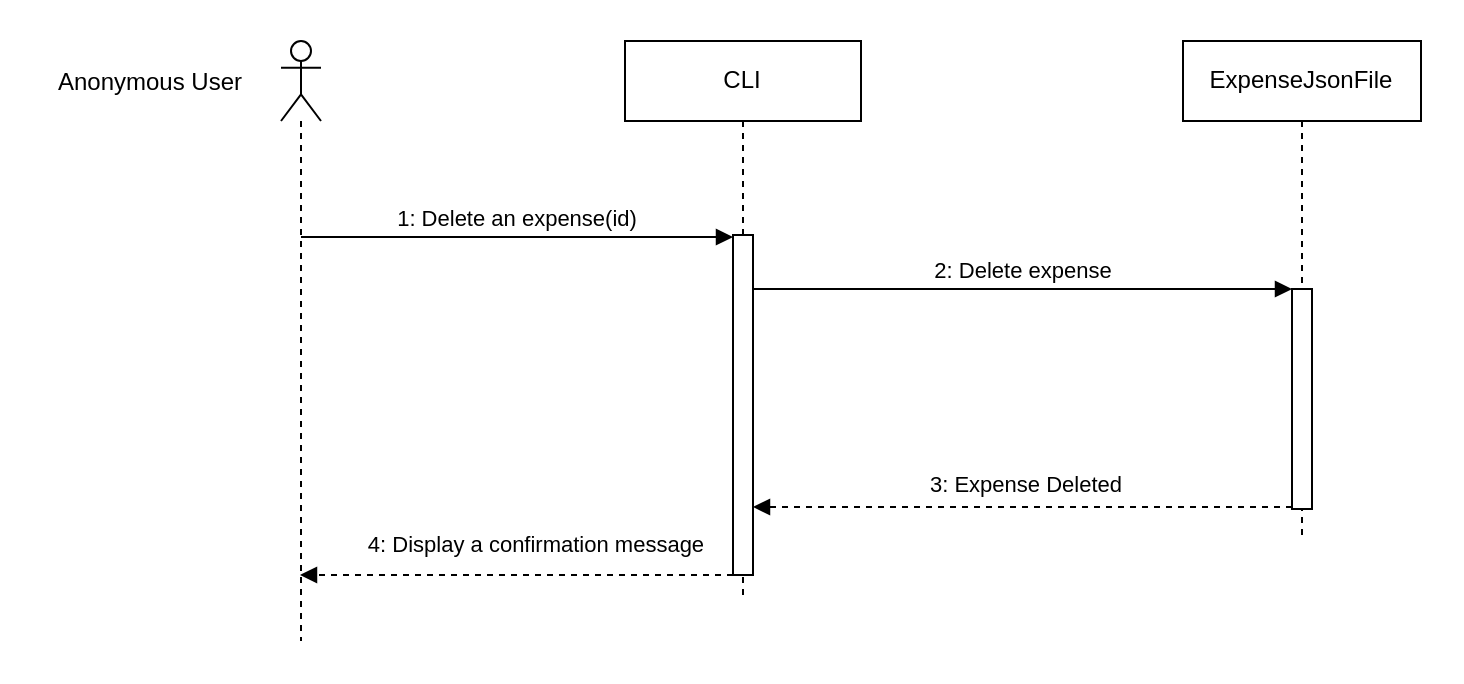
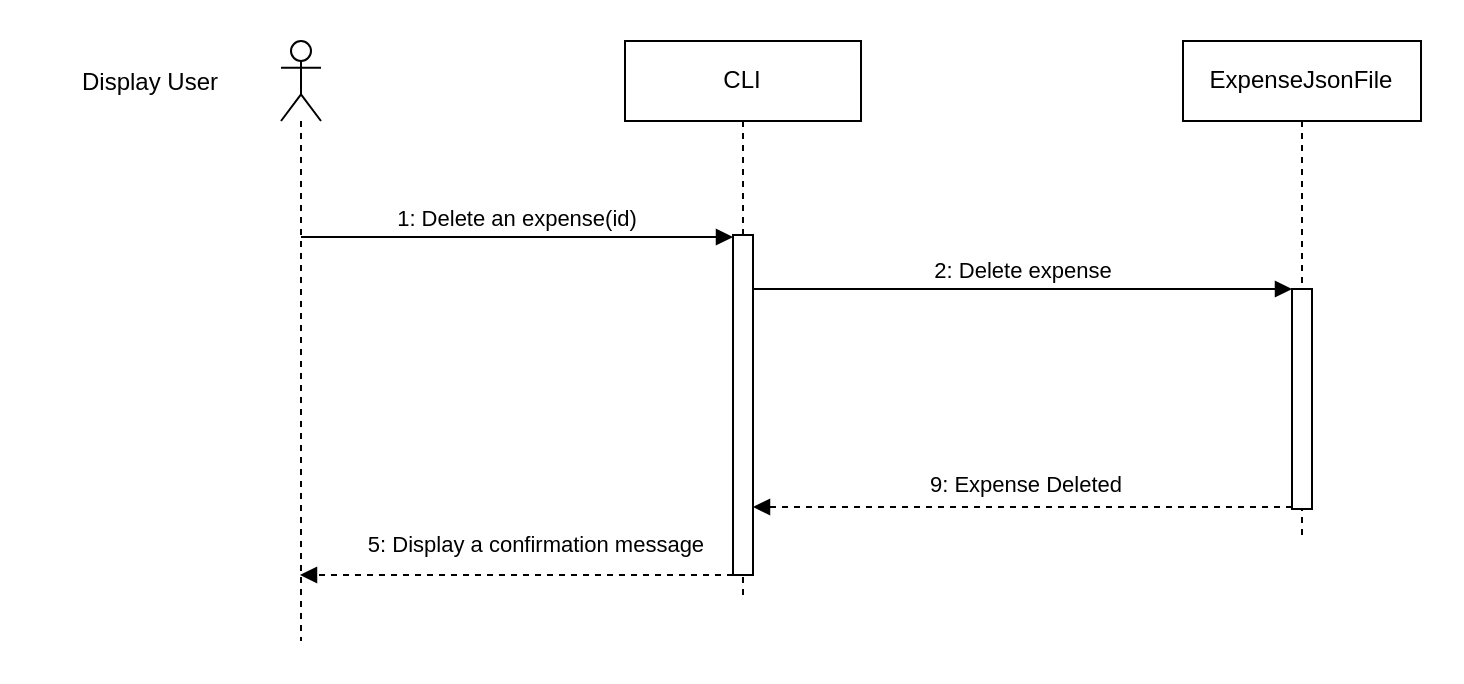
node "Anonymous User": label "Anonymous User" -> "Display User"
node "3: Expense Deleted": label "3: Expense Deleted" -> "9: Expense Deleted"
node "4: Display a confirmation message": label "4: Display a confirmation message" -> "5: Display a confirmation message"
